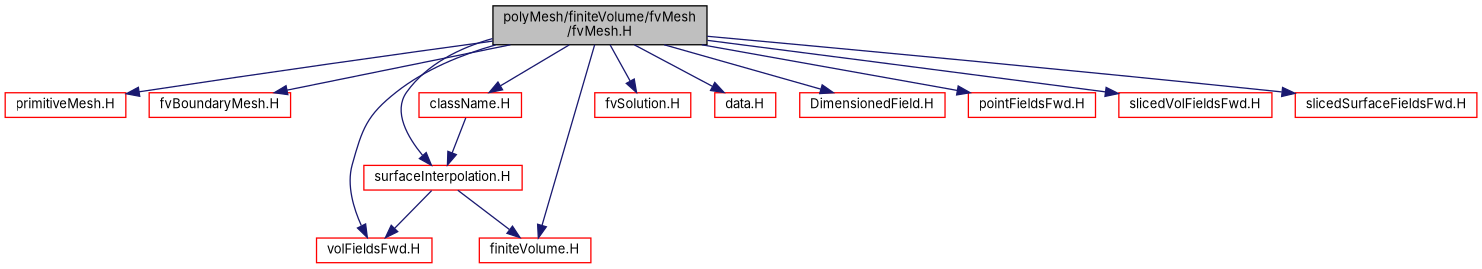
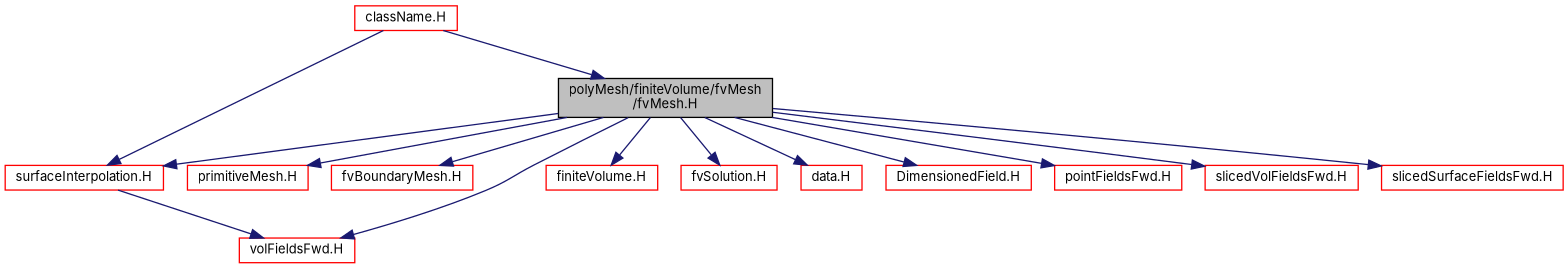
edge "polyMesh/finiteVolume/fvMesh /fvMesh.H" -> "className.H": reversed
edge "surfaceInterpolation.H" -> "finiteVolume.H": removed
